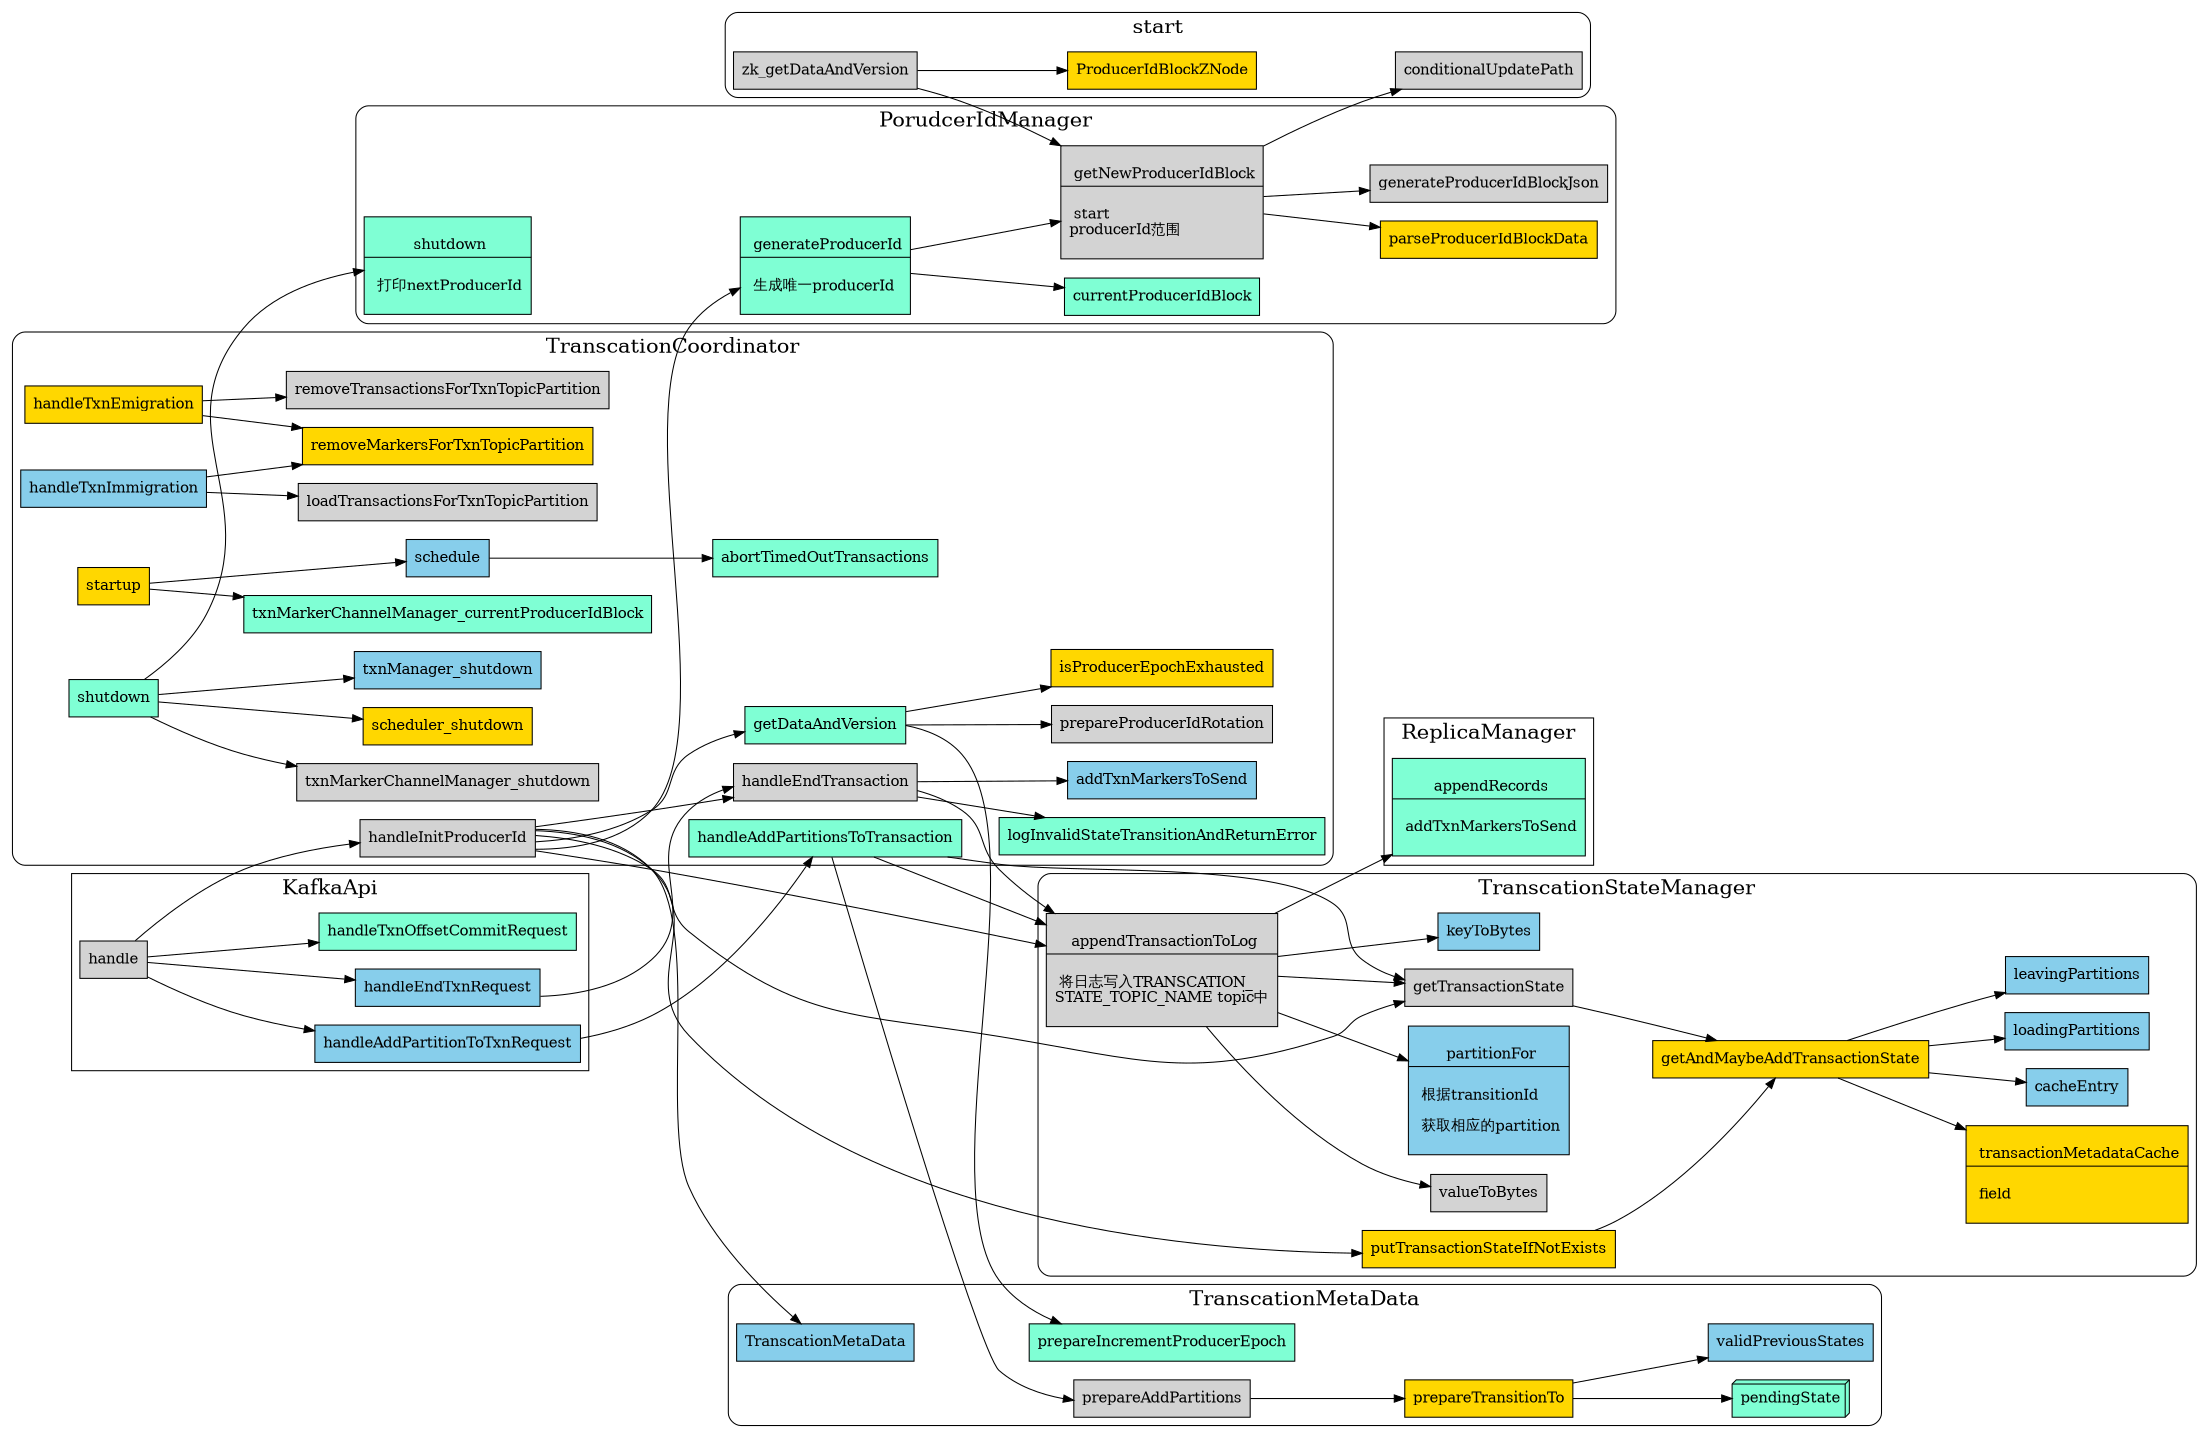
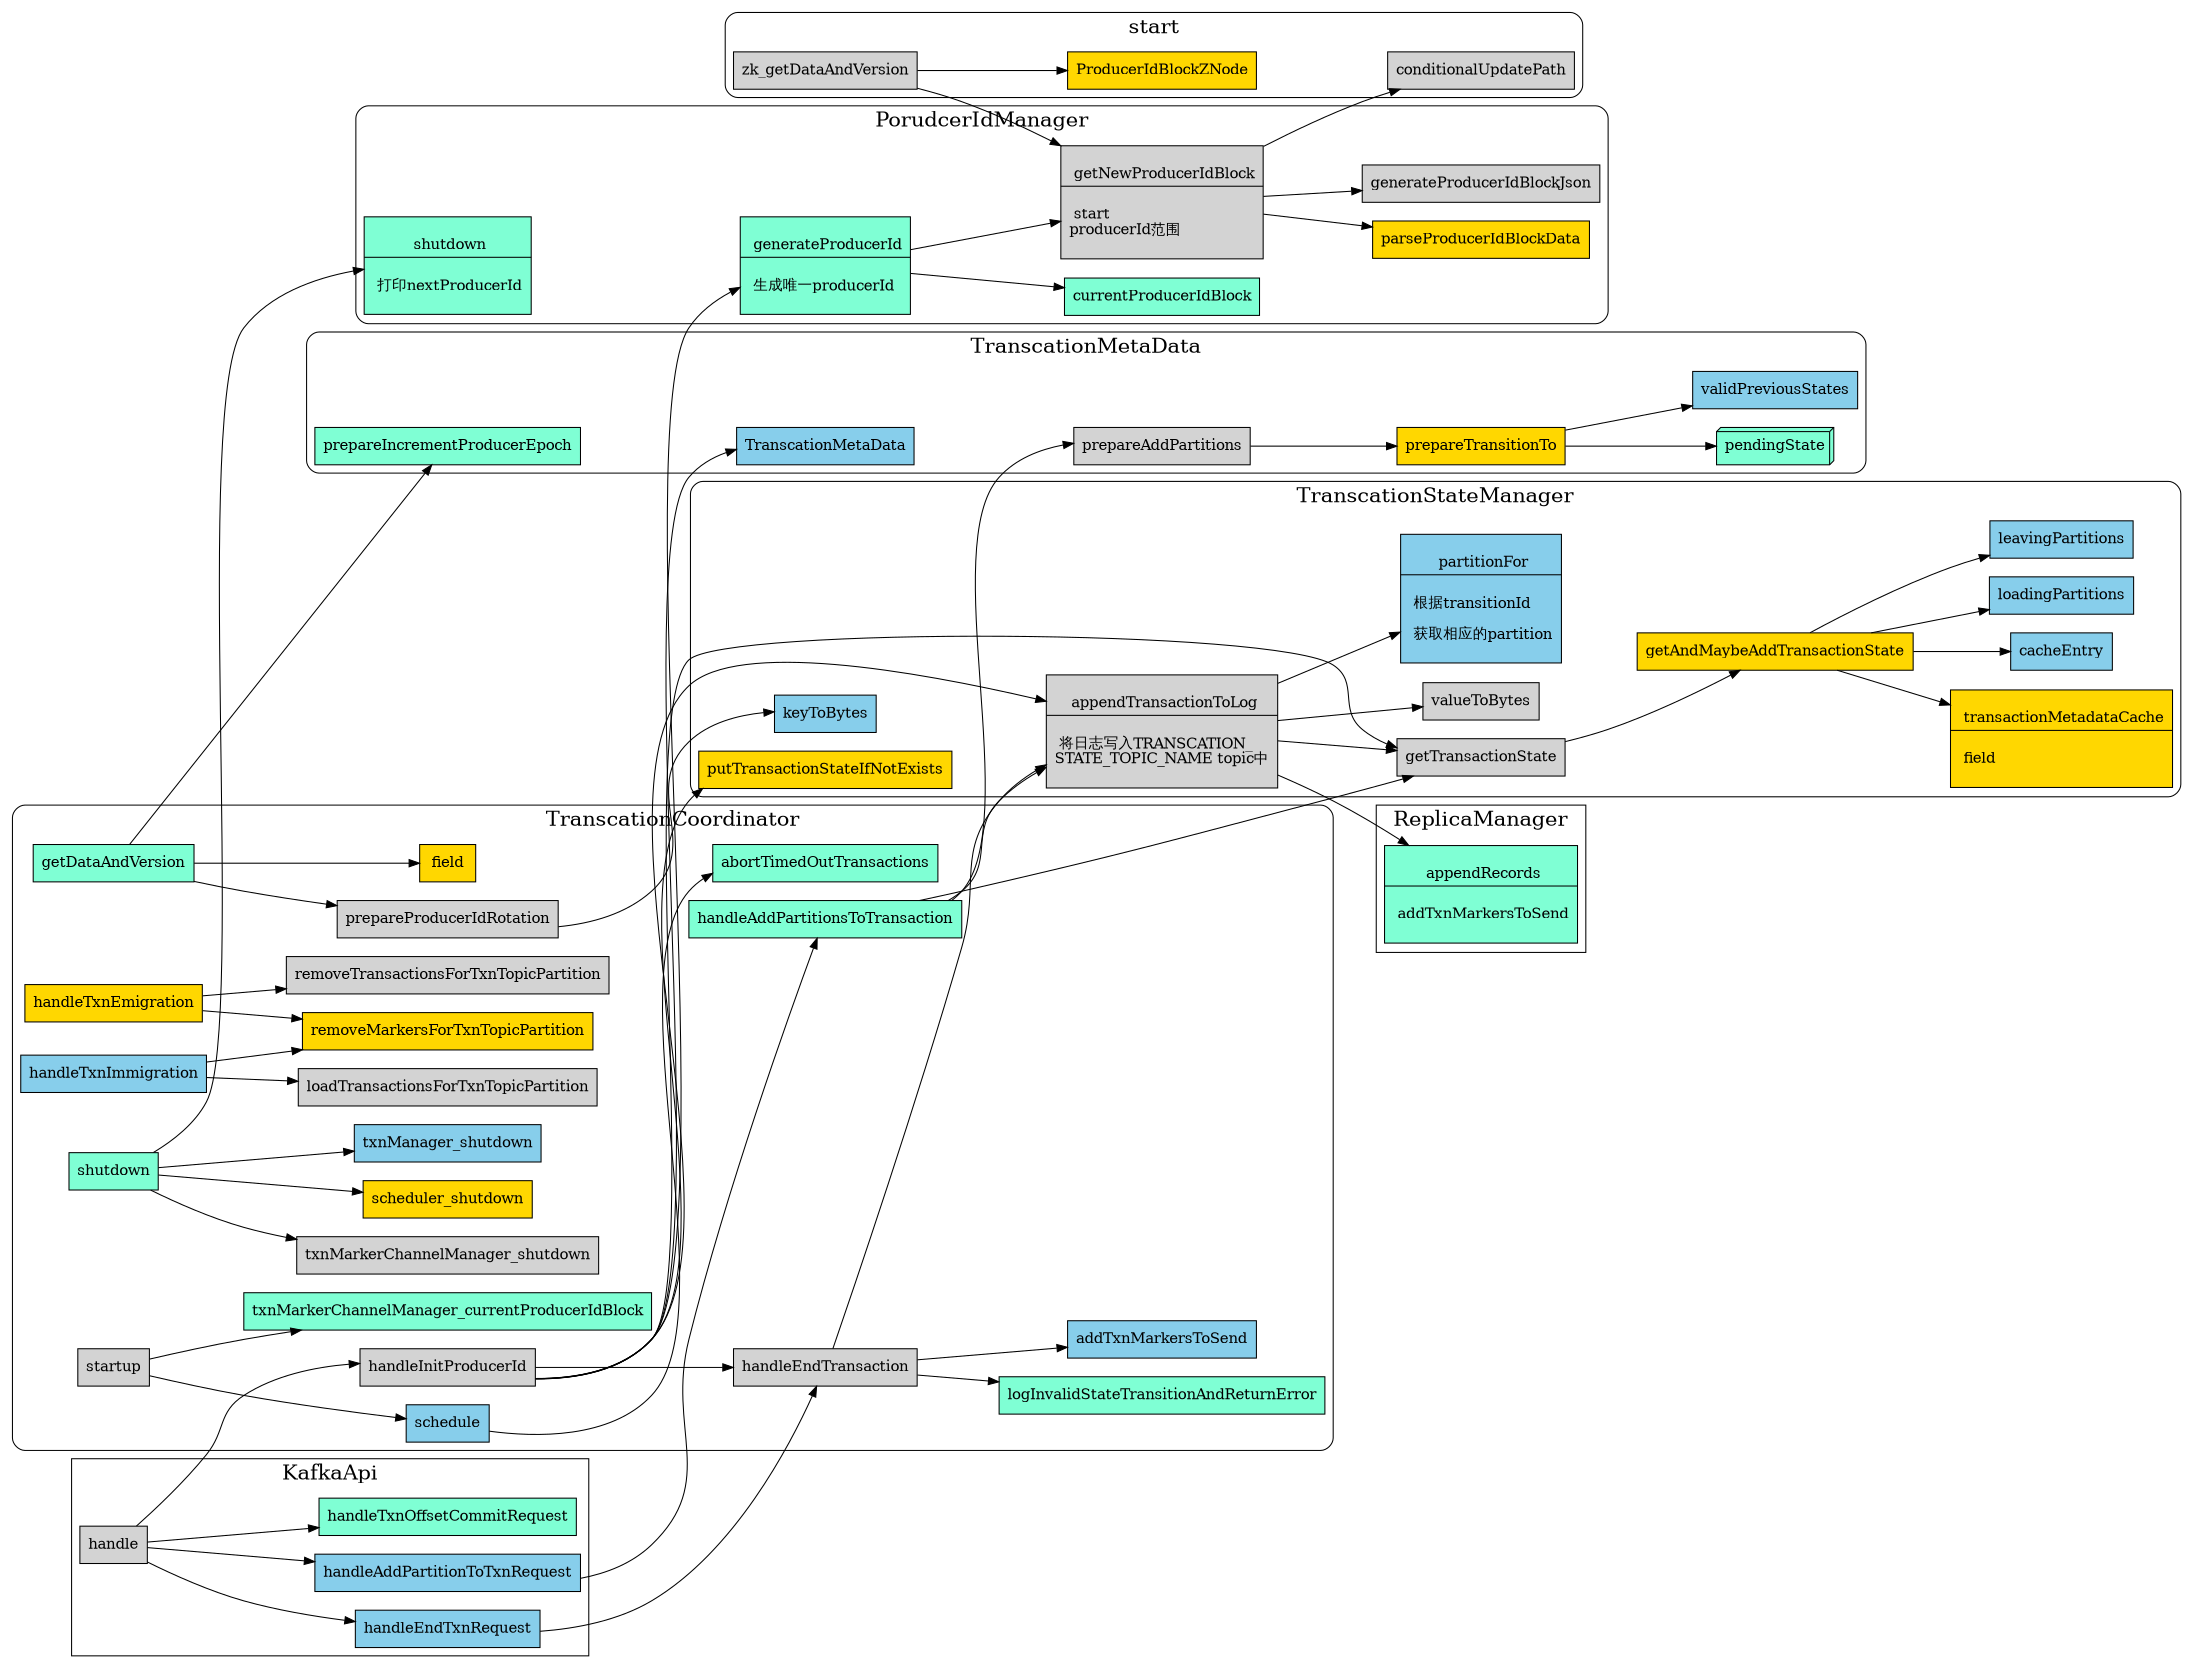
node "startup": fillcolor gold -> lightgrey
node "isProducerEpochExhausted": label "isProducerEpochExhausted" -> "field"
edge "handleInitProducerId" -> "getDataAndVersion": removed
edge "appendTransactionToLog" -> "keyToBytes": now "prepareProducerIdRotation" -> "keyToBytes"
edge "putTransactionStateIfNotExists" -> "getAndMaybeAddTransactionState": removed
